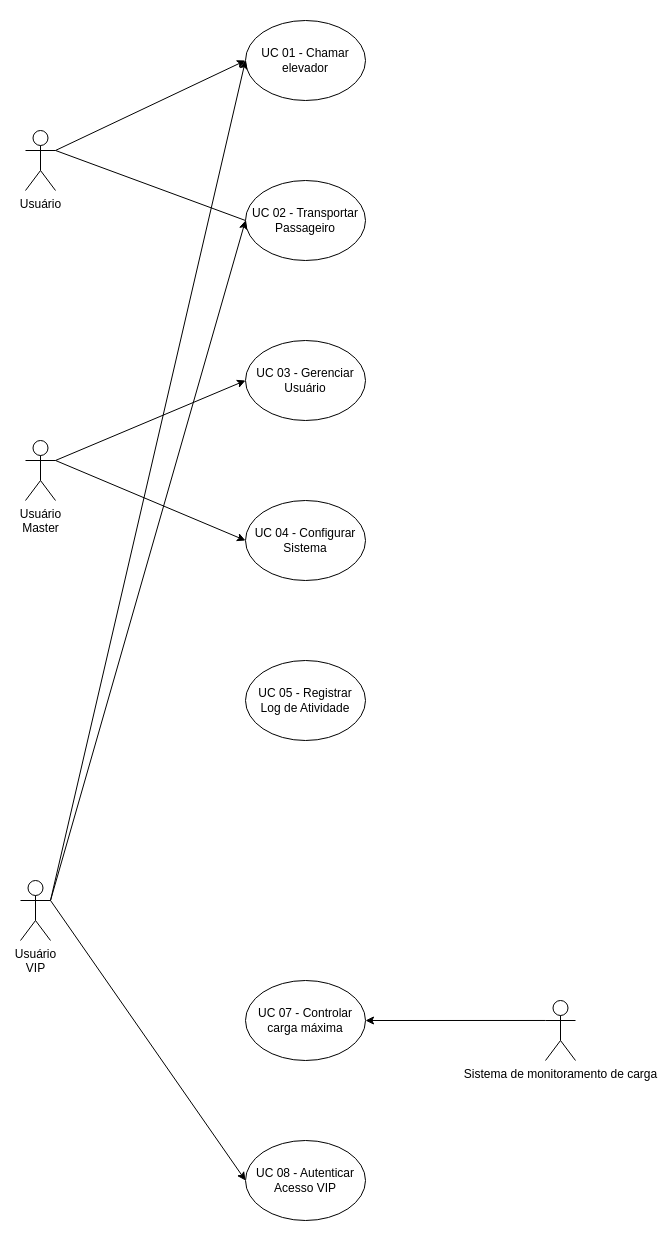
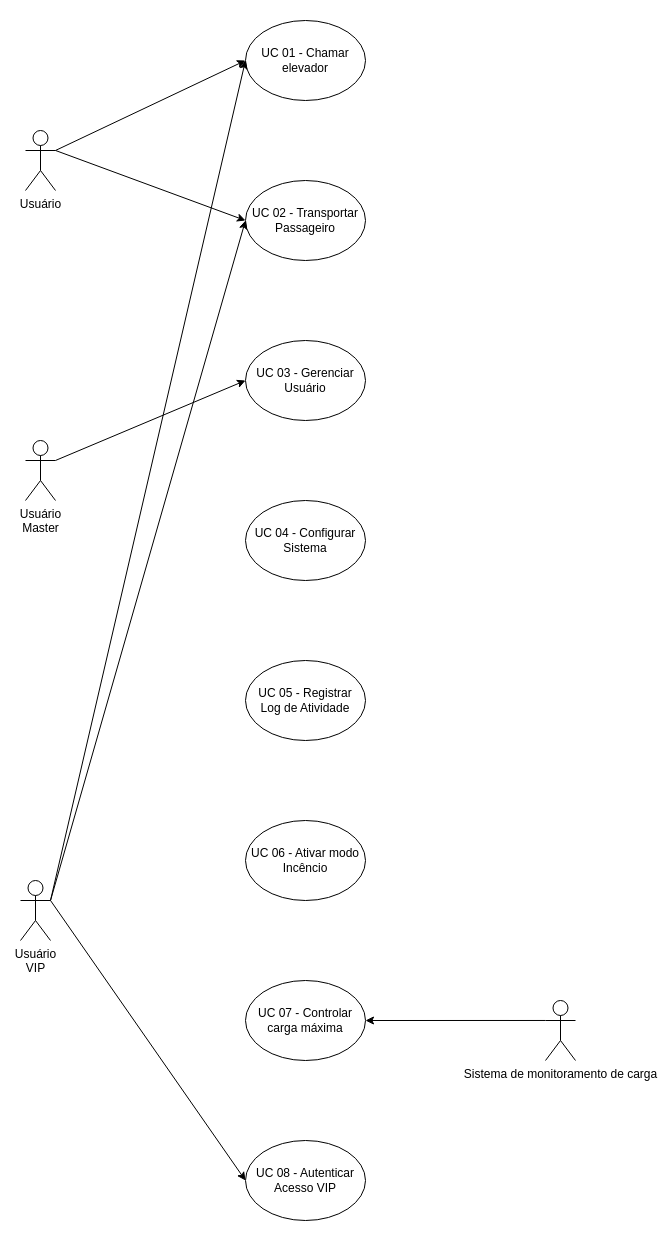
edge "Usuário" -- "UC 02 - Transportar Passageiro": arrowhead none -> classic
edge "Usuário Master" -> "UC 04 - Configurar Sistema": removed
node "UC 06 - Ativar modo Incêncio": added
